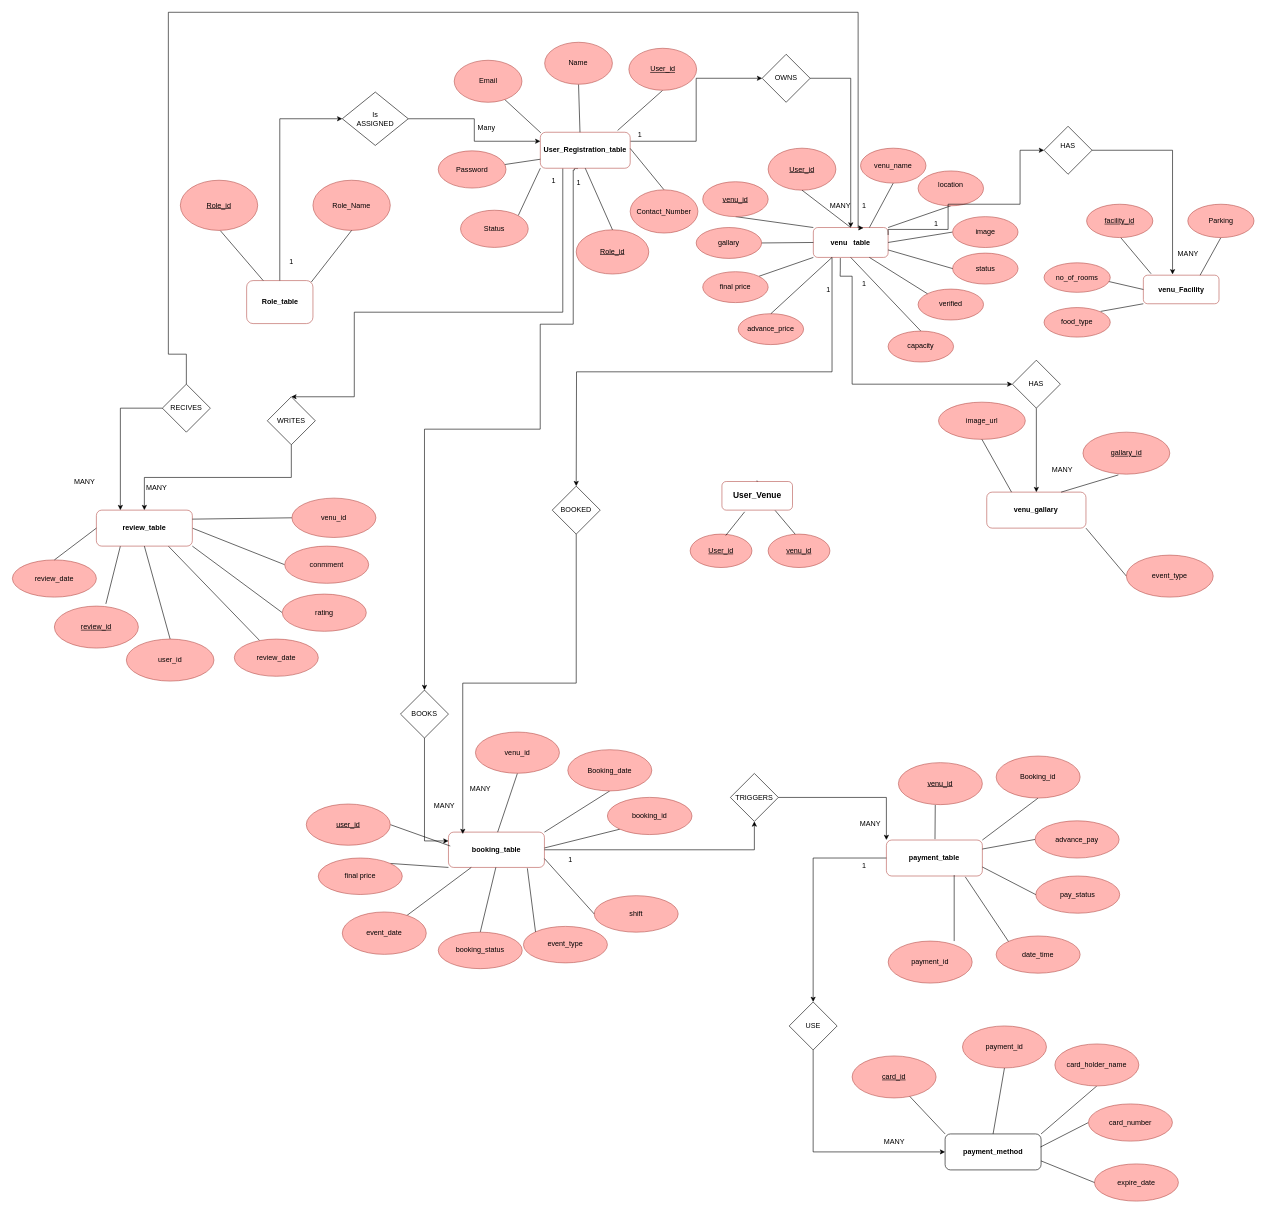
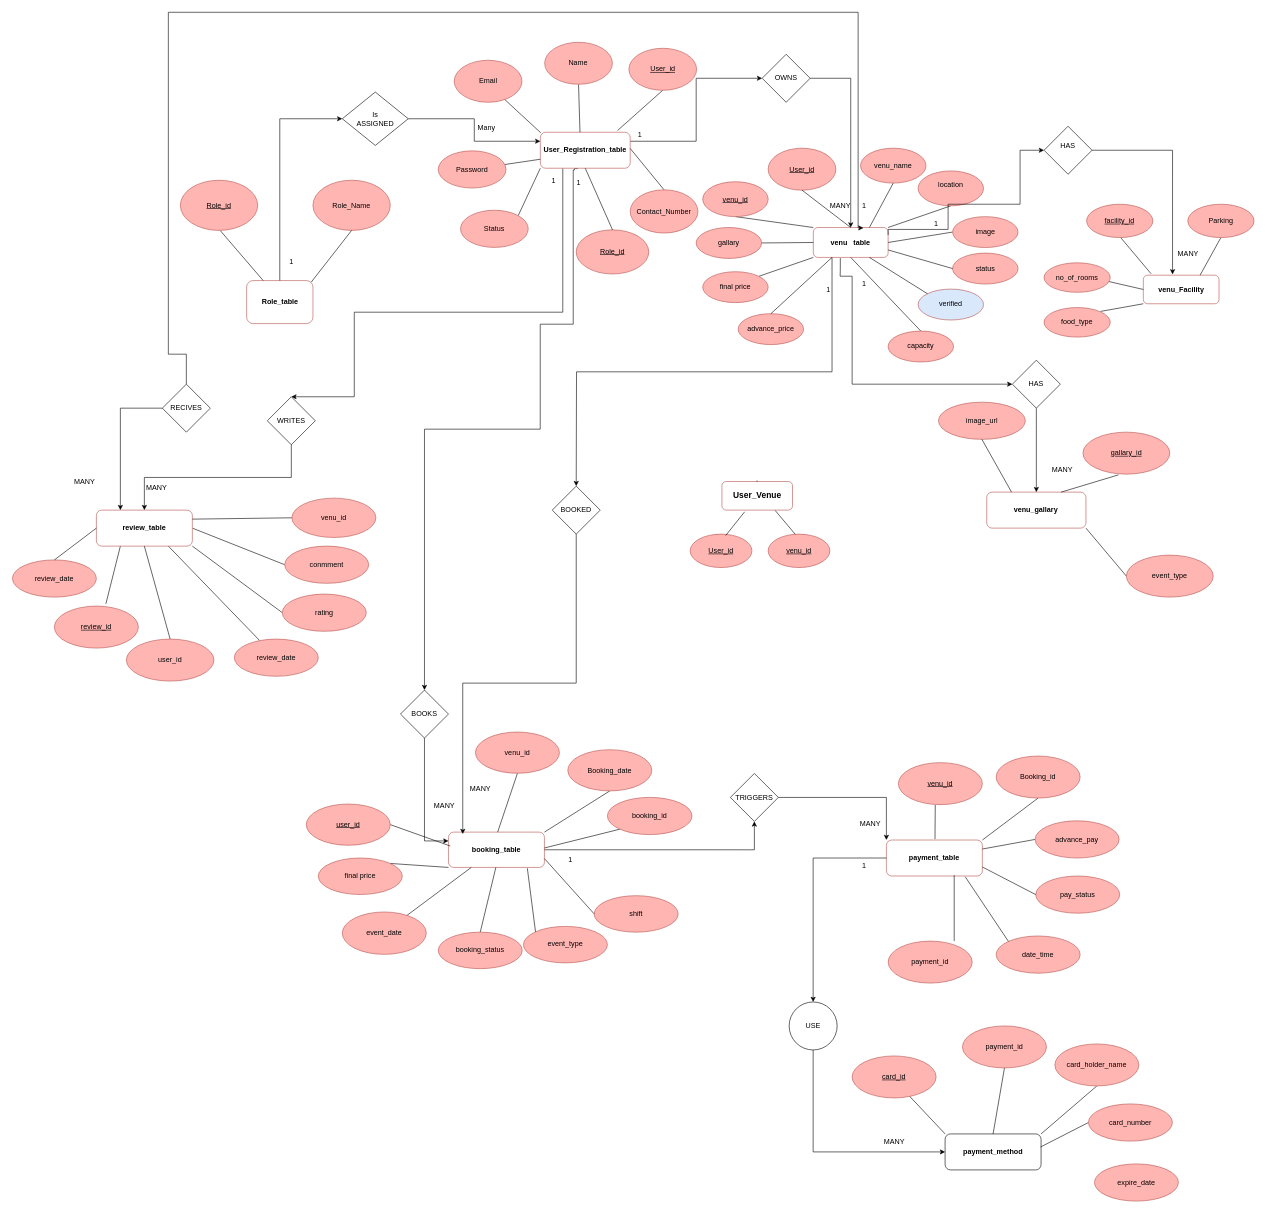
node "verified": fillcolor #ffb6b3 -> #dae8fc
node "USE": shape diamond -> ellipse
edge "payment_method" -- "expire_date": removed
